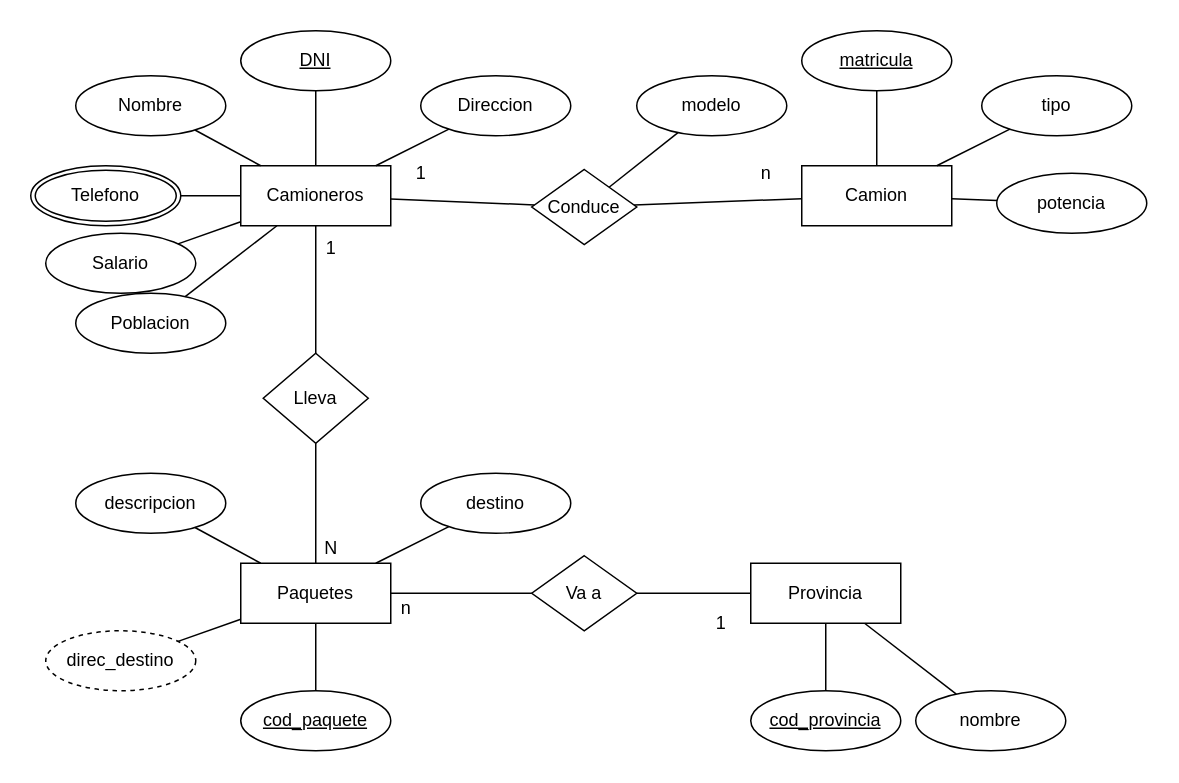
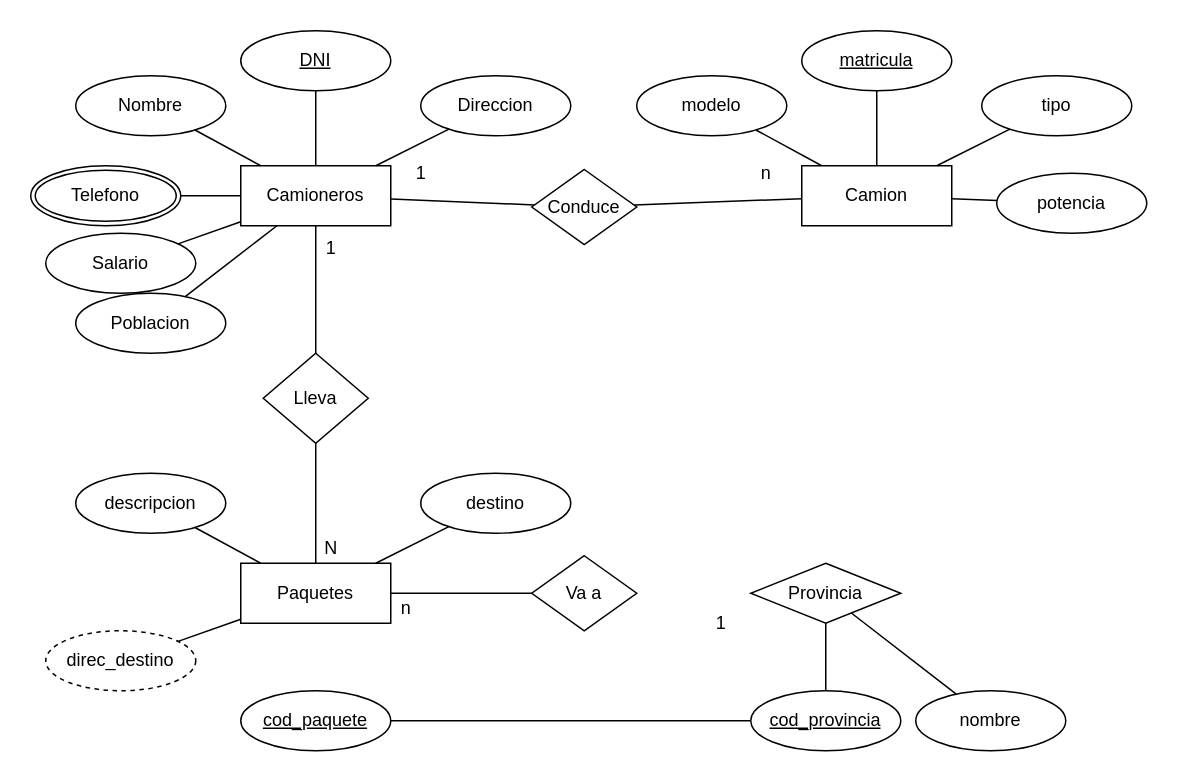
edge "modelo" -- "Conduce": now "modelo" -- "Camion"
edge "Va a" -- "Provincia": removed
node "Provincia": shape rectangle -> diamond
edge "Paquetes" -- "cod_paquete": now "cod_provincia" -- "cod_paquete"
